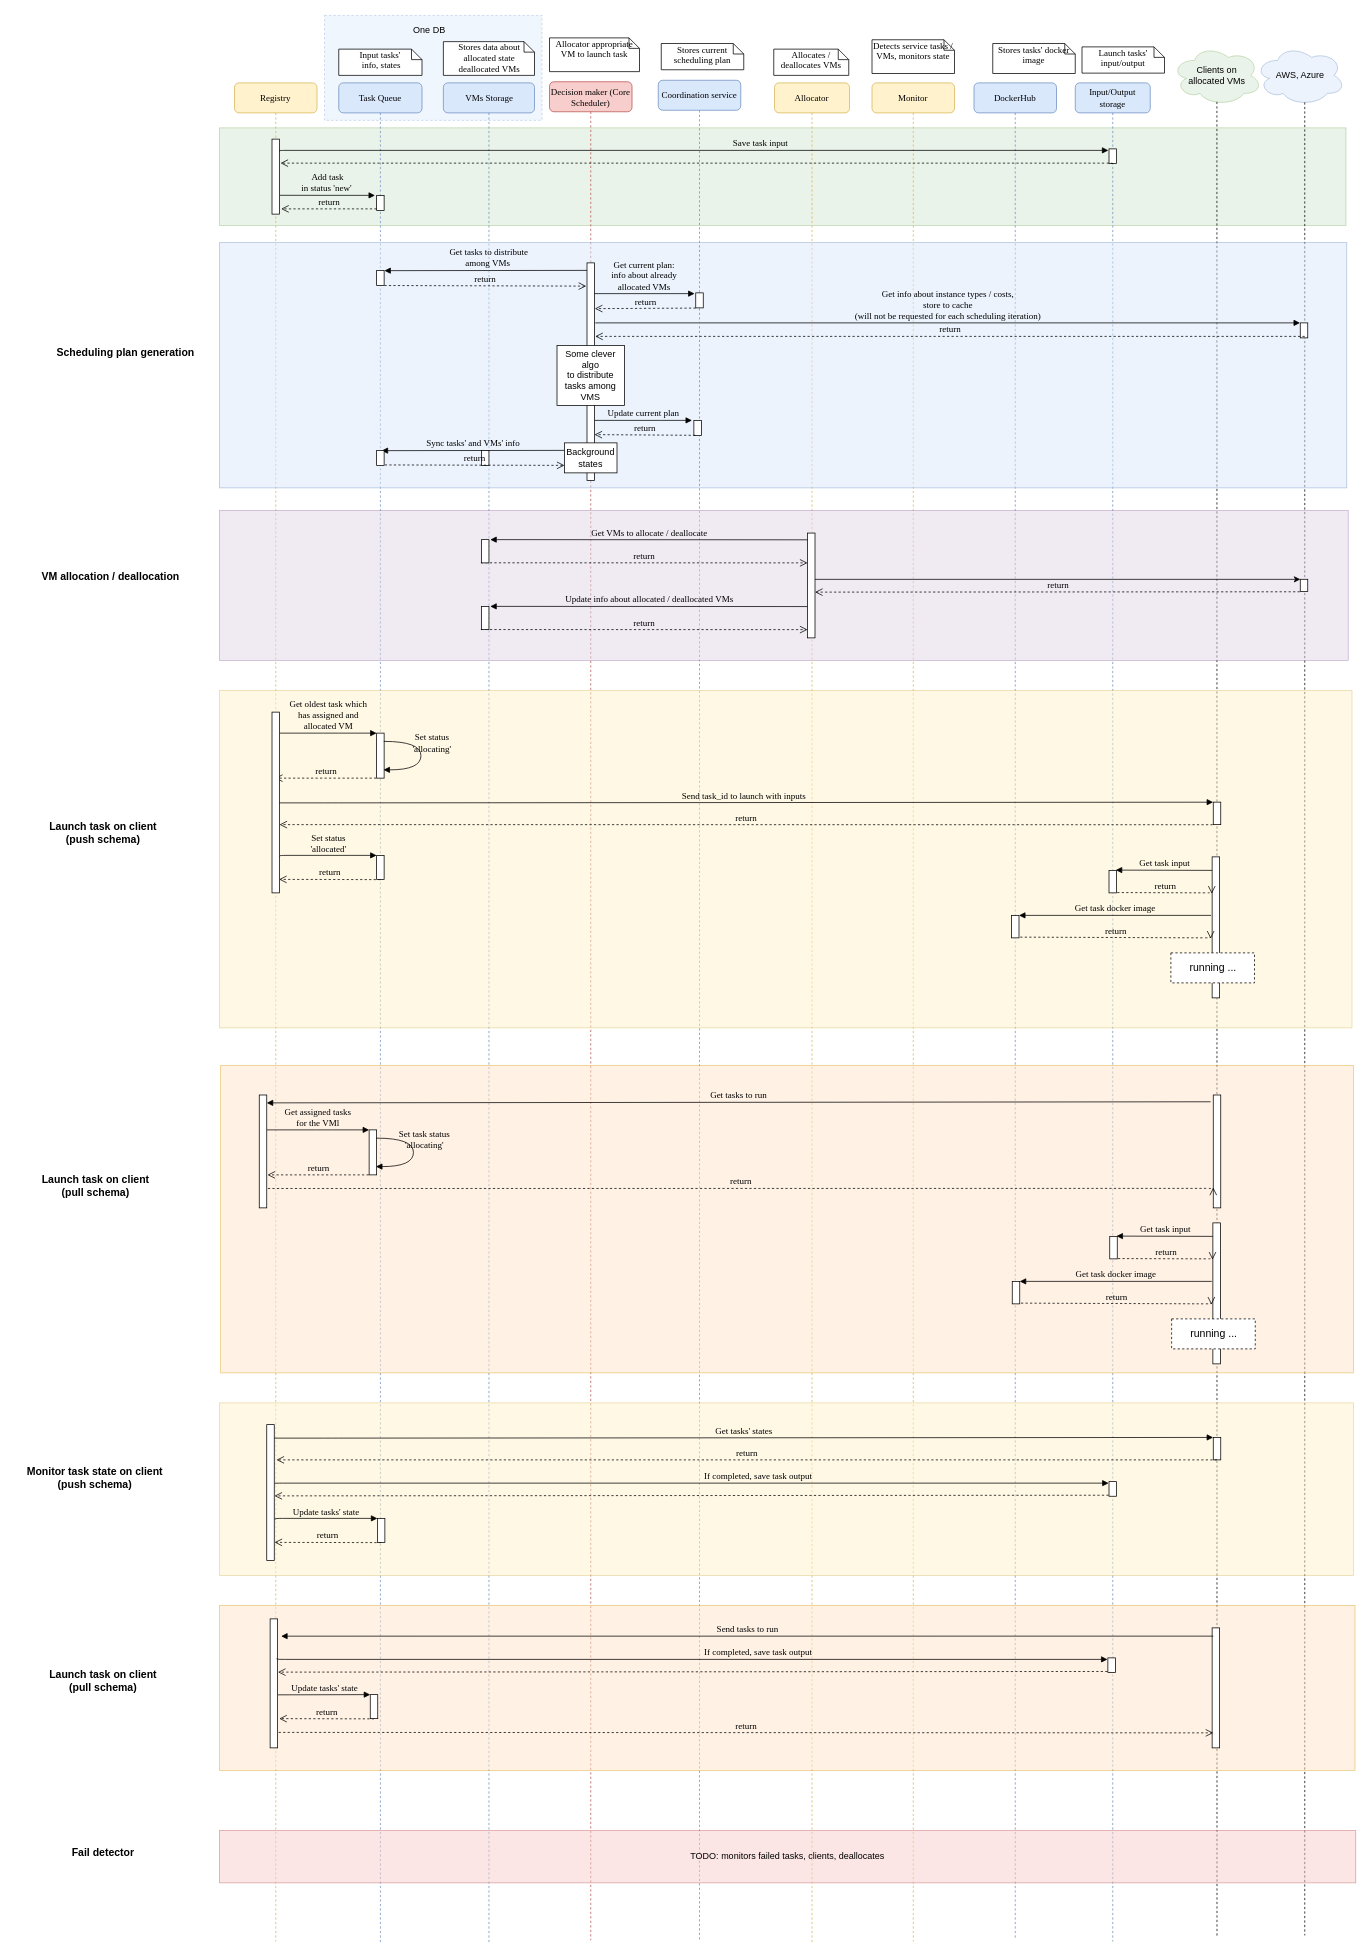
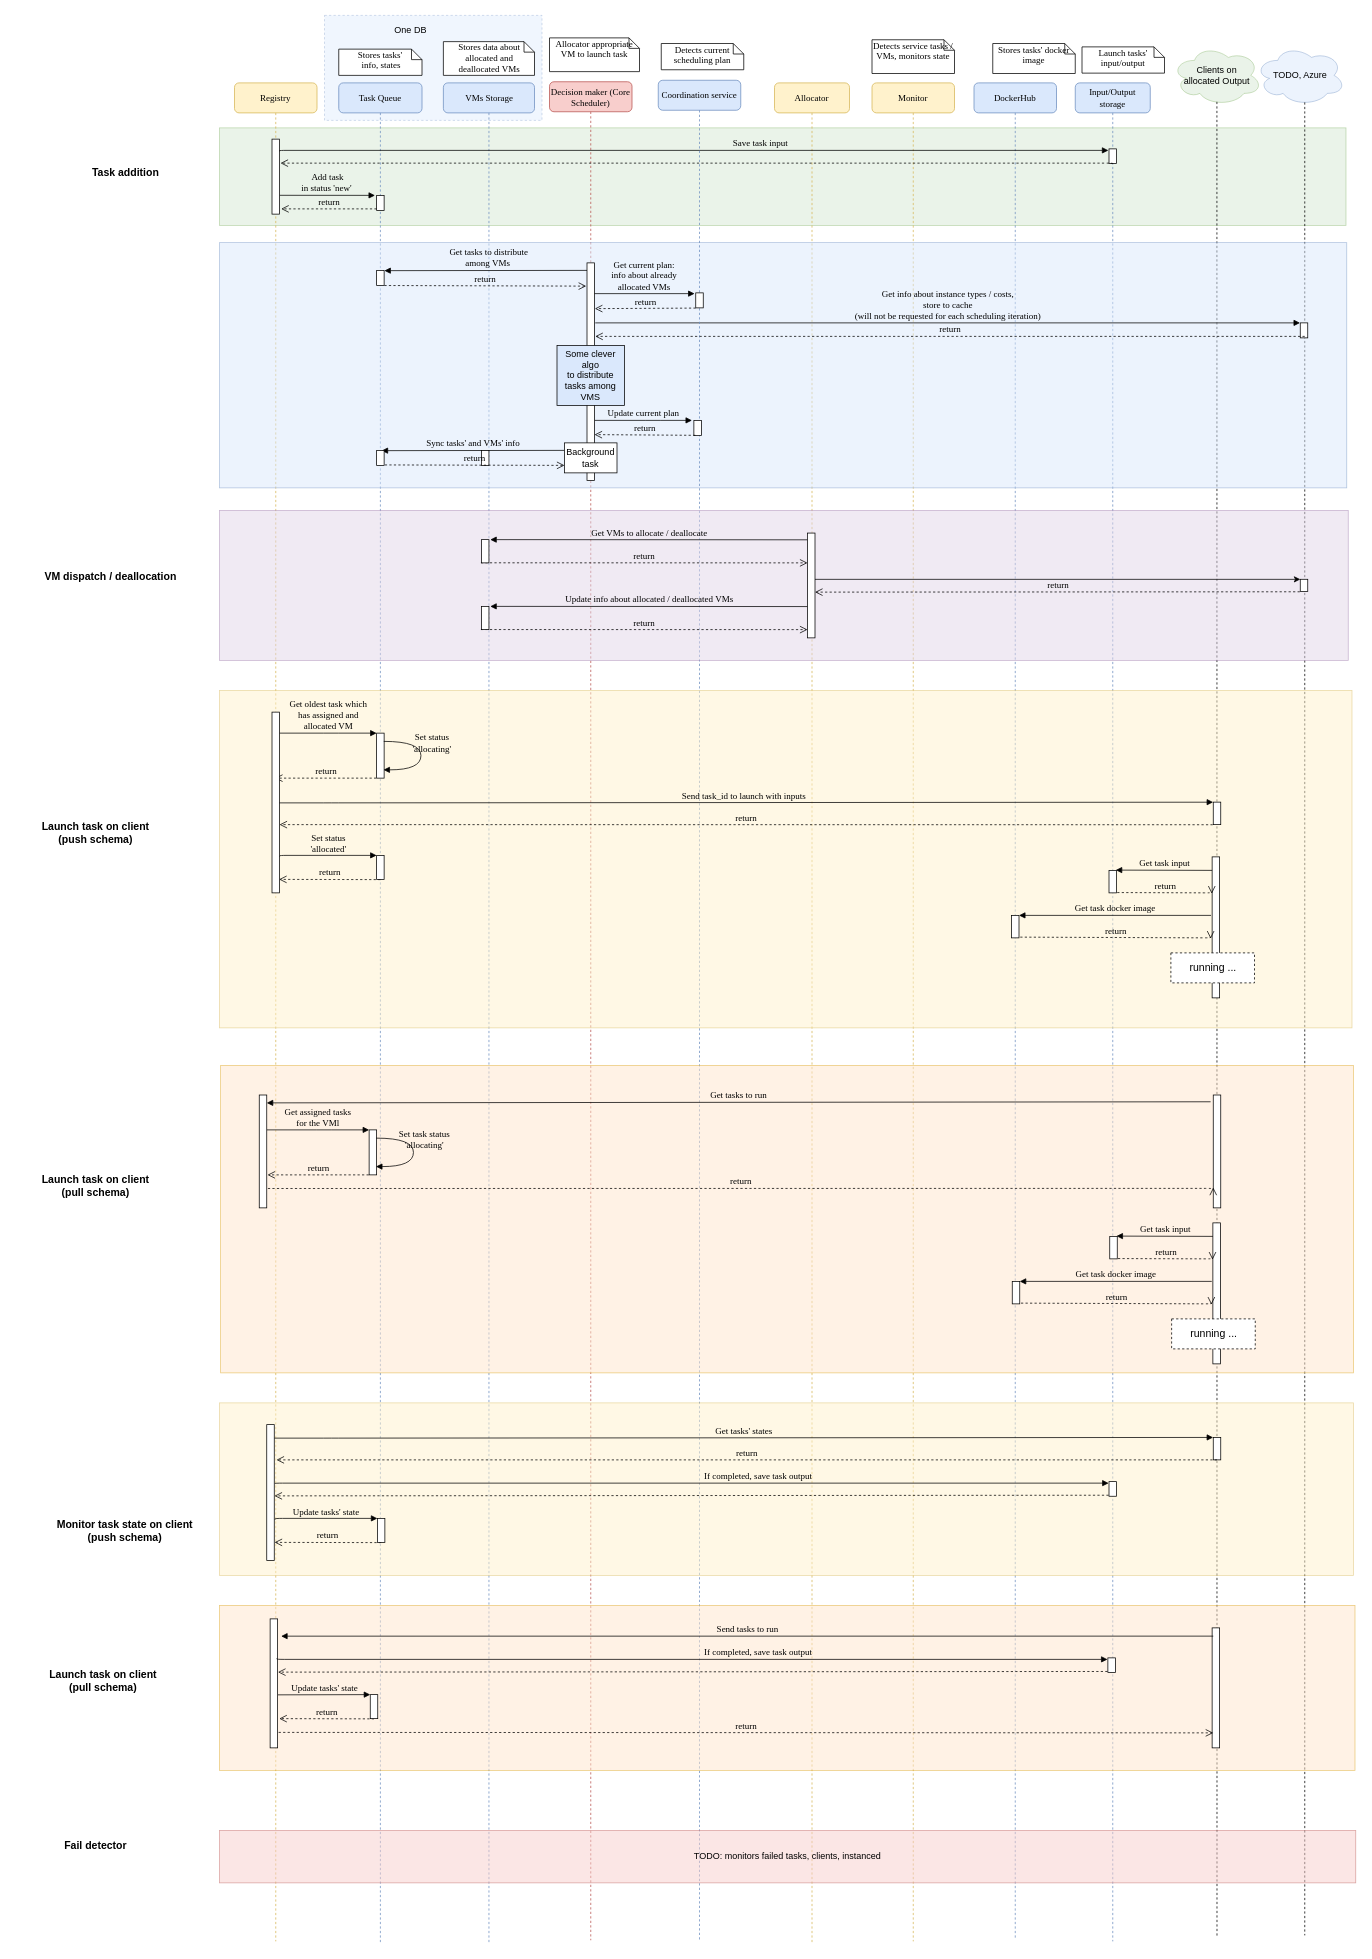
node "One DB": moved (429, 30) -> (411, 30)
node "Stores current scheduling plan": label "Stores current scheduling plan" -> "Detects current scheduling plan"
node "Stores data about allocated state deallocated VMs": label "Stores data about allocated state deallocated VMs" -> "Stores data about allocated and deallocated VMs"
node "Input tasks' info, states": label "Input tasks' info, states" -> "Stores tasks' info, states"
node "Allocates / deallocates VMs": removed
node "Clients on allocated VMs": label "Clients on allocated VMs" -> "Clients on allocated Output"
node "AWS, Azure": label "AWS, Azure" -> "TODO, Azure"
node "Task addition": added
node "Scheduling plan generation": removed
node "Some clever algo to distribute tasks among VMS": fillcolor #ffffff -> #dae8fc
node "Background states": label "Background states" -> "Background task"
node "VM allocation / deallocation": label "VM allocation / deallocation" -> "VM dispatch / deallocation"
node "Launch task on client (push schema)": moved (103, 833) -> (96, 833)
node "Monitor task state on client (push schema)": moved (95, 1478) -> (125, 1530)
node "Fail detector": moved (103, 1853) -> (96, 1845)
node "TODO: monitors failed tasks, clients, deallocates": label "TODO: monitors failed tasks, clients, deallocates" -> "TODO: monitors failed tasks, clients, instanced"
